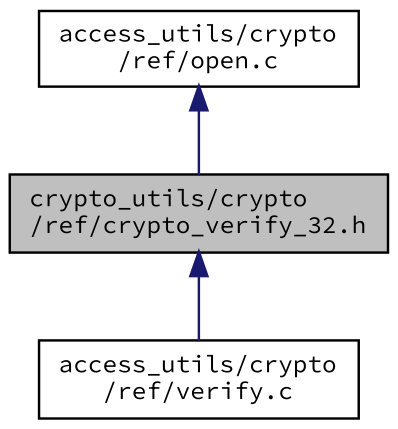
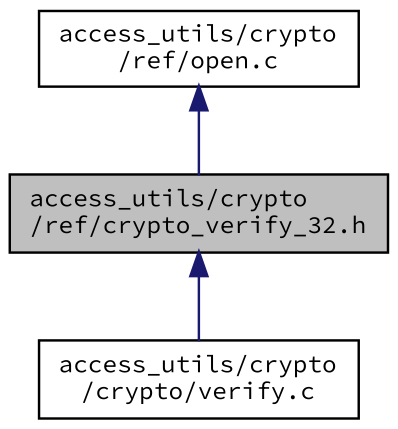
node "crypto_utils/crypto /ref/crypto_verify_32.h": label "crypto_utils/crypto /ref/crypto_verify_32.h" -> "access_utils/crypto /ref/crypto_verify_32.h"
node "access_utils/crypto /ref/verify.c": label "access_utils/crypto /ref/verify.c" -> "access_utils/crypto /crypto/verify.c"
